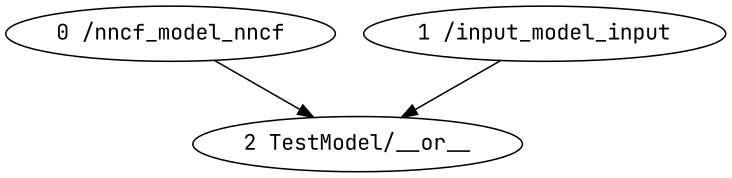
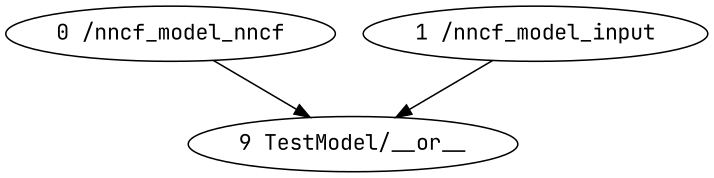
node "1 /input_model_input": label "1 /input_model_input" -> "1 /nncf_model_input"
node "2 TestModel/__or__": label "2 TestModel/__or__" -> "9 TestModel/__or__"
